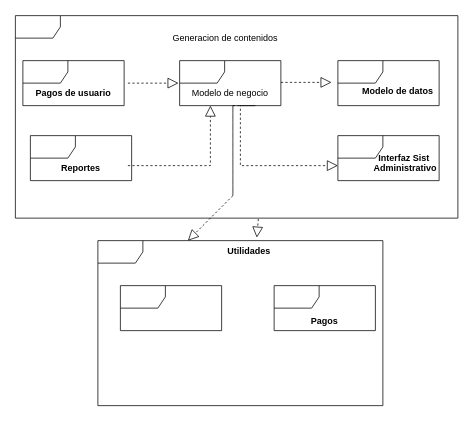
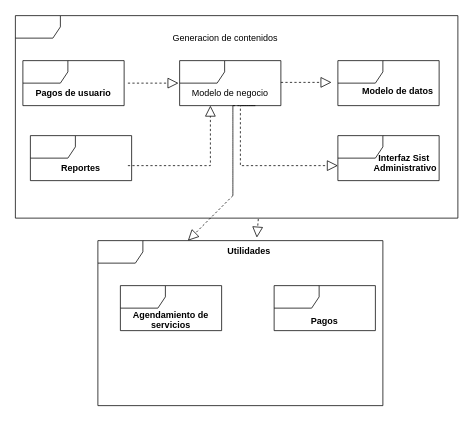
node "Agendamiento de servicios": added
